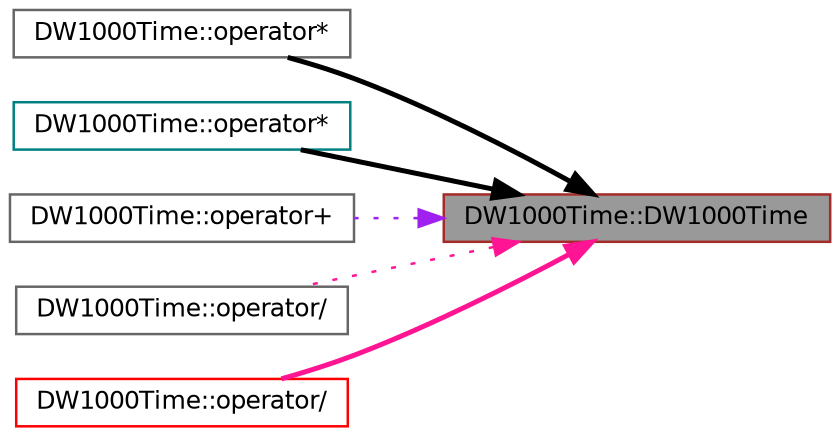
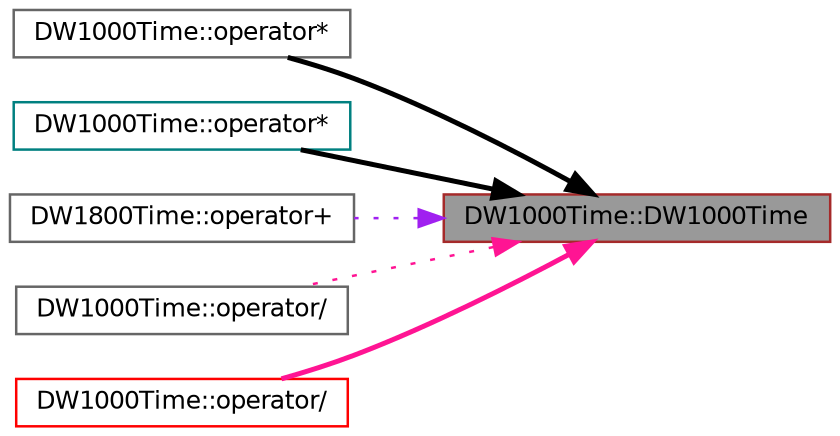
node "DW1000Time::operator+": label "DW1000Time::operator+" -> "DW1800Time::operator+"
